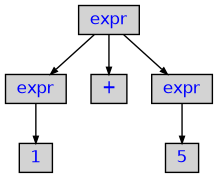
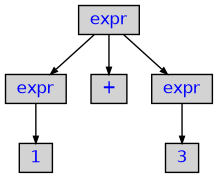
node "5": label "5" -> "3"
